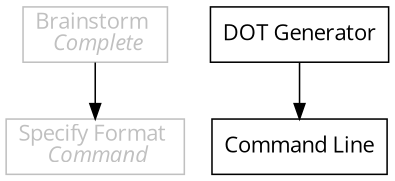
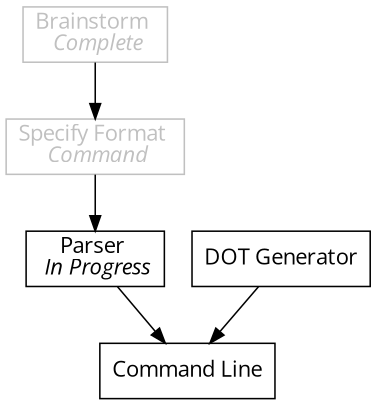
node "Parser": added
